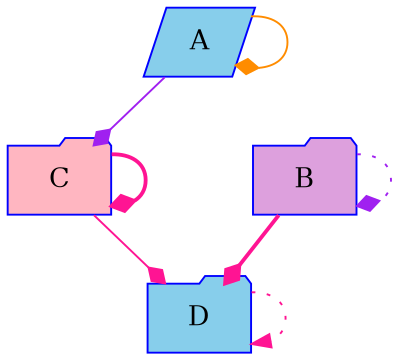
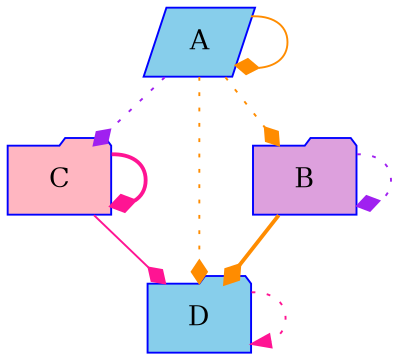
edge "A" -> "B": added
edge "A" -> "C": style solid -> dotted
edge "A" -> "D": added
edge "B" -> "D": color deeppink -> darkorange
